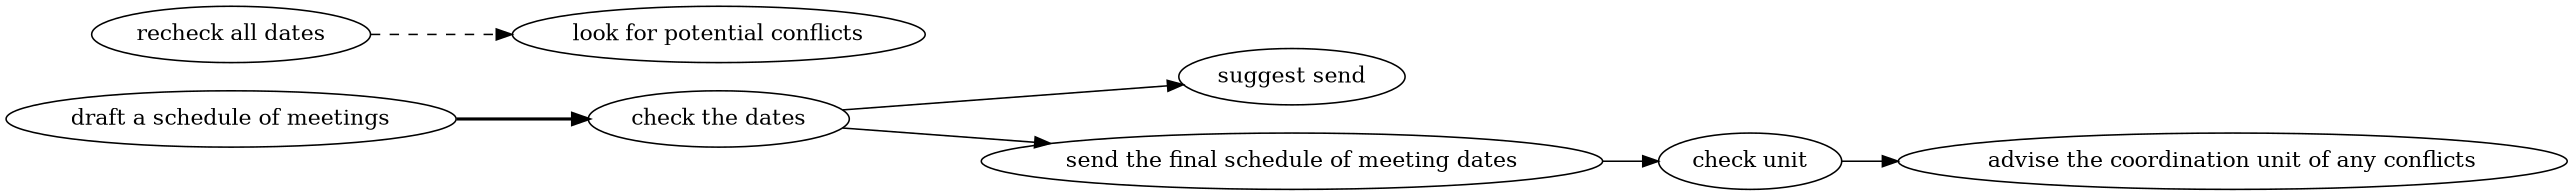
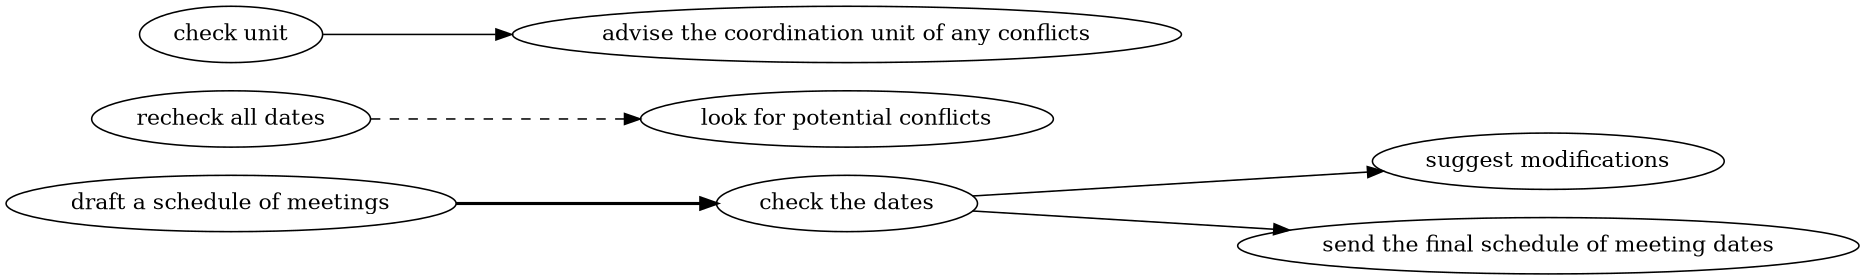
node "suggest send": label "suggest send" -> "suggest modifications"
edge "send the final schedule of meeting dates" -> "check unit": removed
